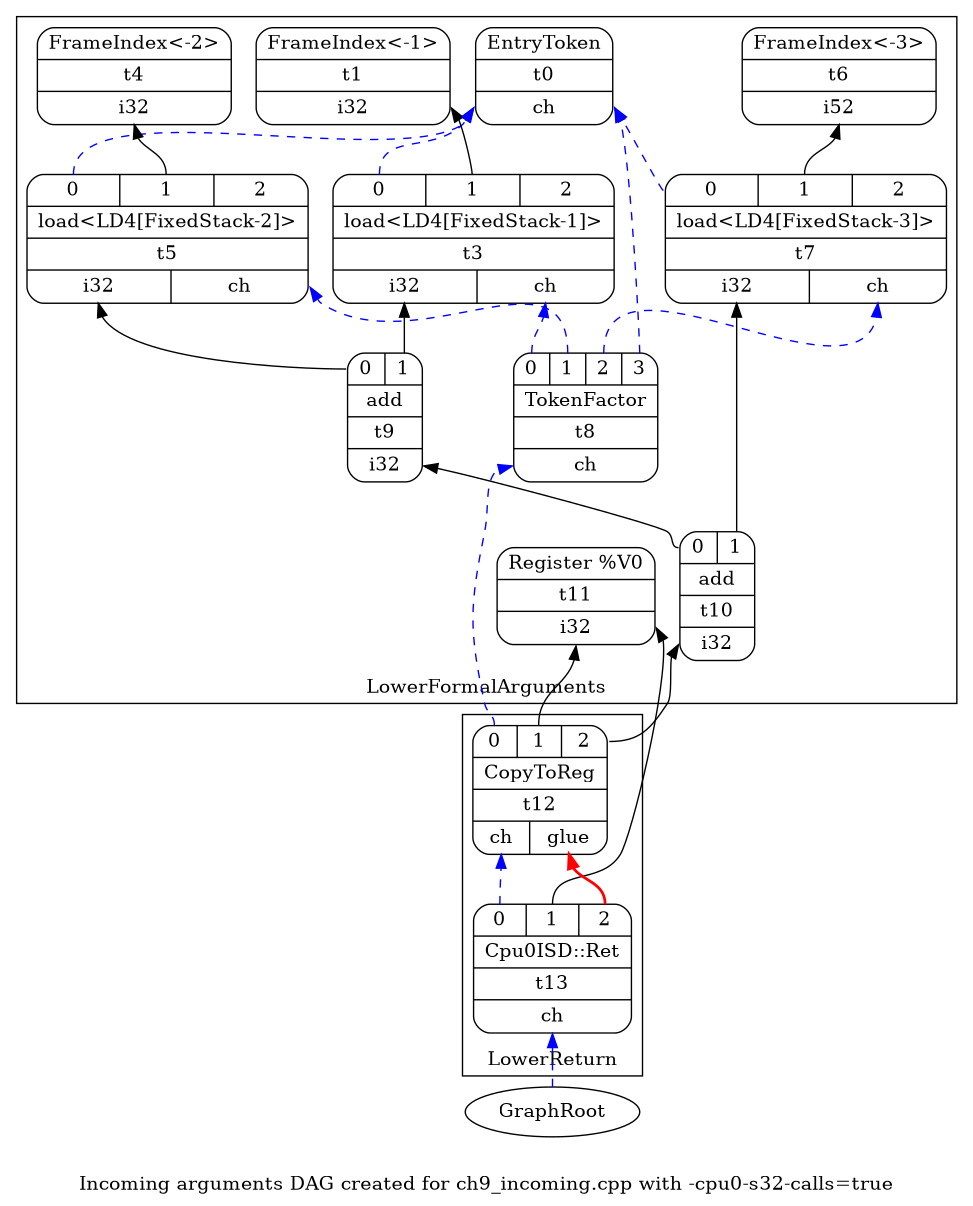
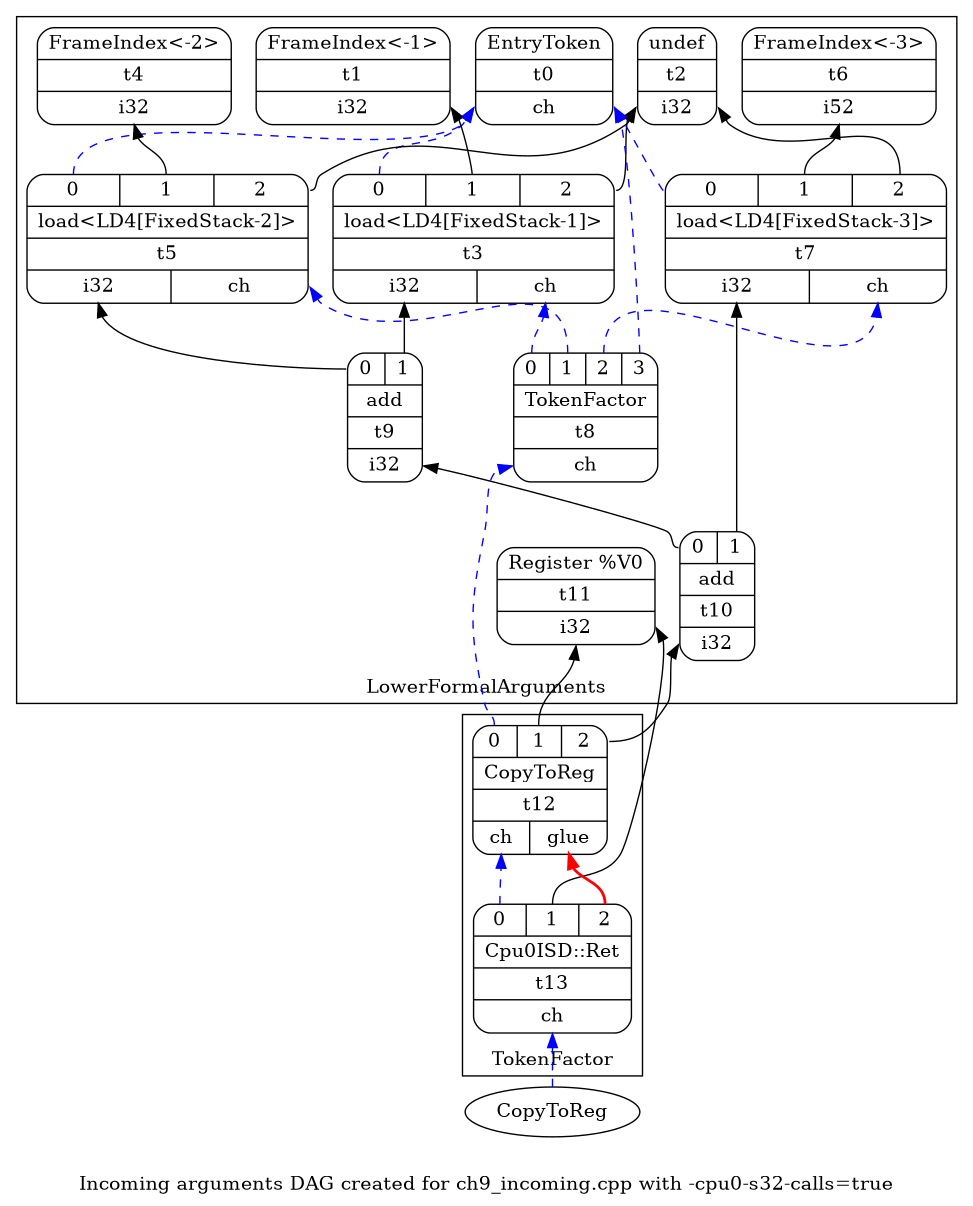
node "undef": added
cluster "LowerReturn": label "LowerReturn" -> "TokenFactor"
node "GraphRoot": label "GraphRoot" -> "CopyToReg"
